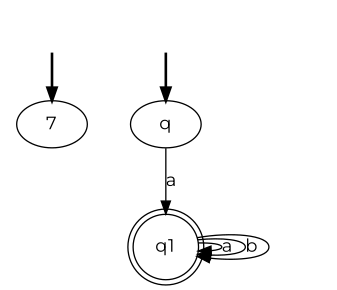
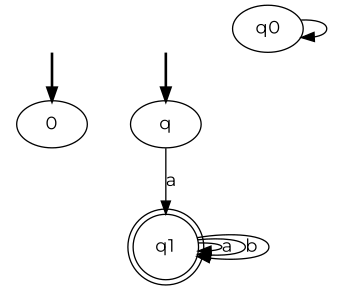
node "q0": added
node "7": label "7" -> "0"
